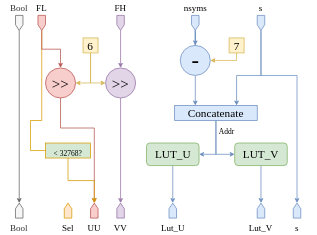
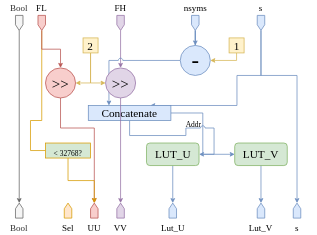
node "6": label "6" -> "2"
node "7": label "7" -> "1"
node "Concatenate": moved (216, 113) -> (129, 113)
